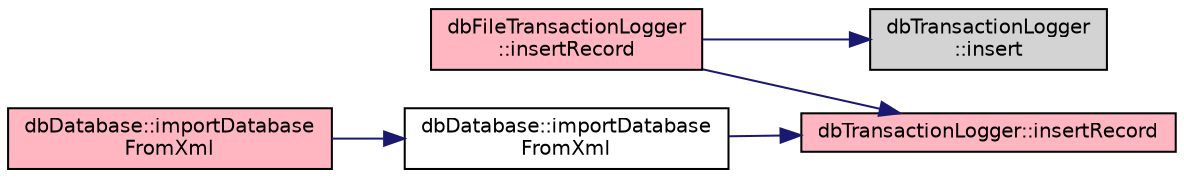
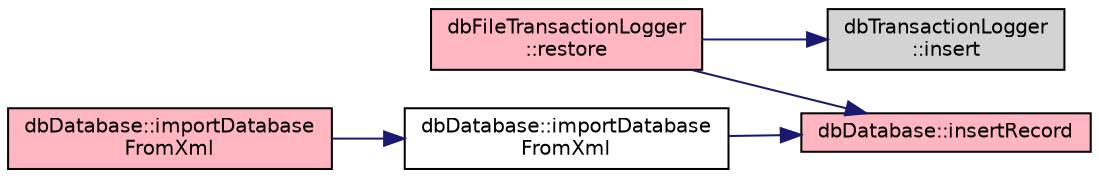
node "dbFileTransactionLogger ::insertRecord": label "dbFileTransactionLogger ::insertRecord" -> "dbFileTransactionLogger ::restore"
node "dbTransactionLogger::insertRecord": label "dbTransactionLogger::insertRecord" -> "dbDatabase::insertRecord"
